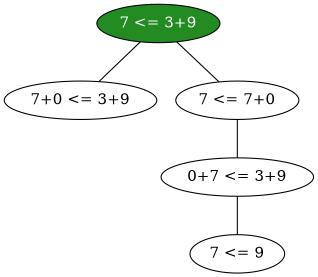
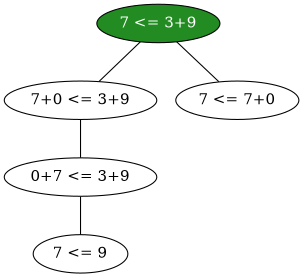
edge "7 <= 7+0" -- "0+7 <= 3+9": now "7+0 <= 3+9" -- "0+7 <= 3+9"
